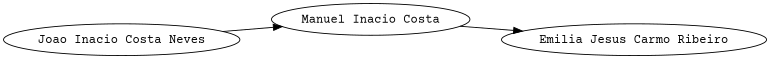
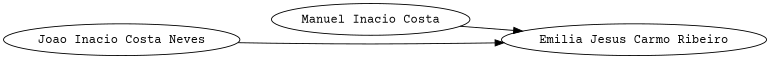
edge "Joao Inacio Costa Neves" -> "Manuel Inacio Costa": now "Joao Inacio Costa Neves" -> "Emilia Jesus Carmo Ribeiro"
